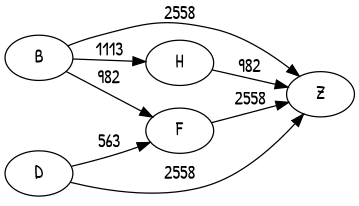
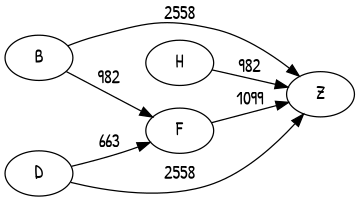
edge "B" -> "H": removed, label "1113"
edge "F" -> "Z": label "2558" -> "1099"
edge "D" -> "F": label "563" -> "663"
